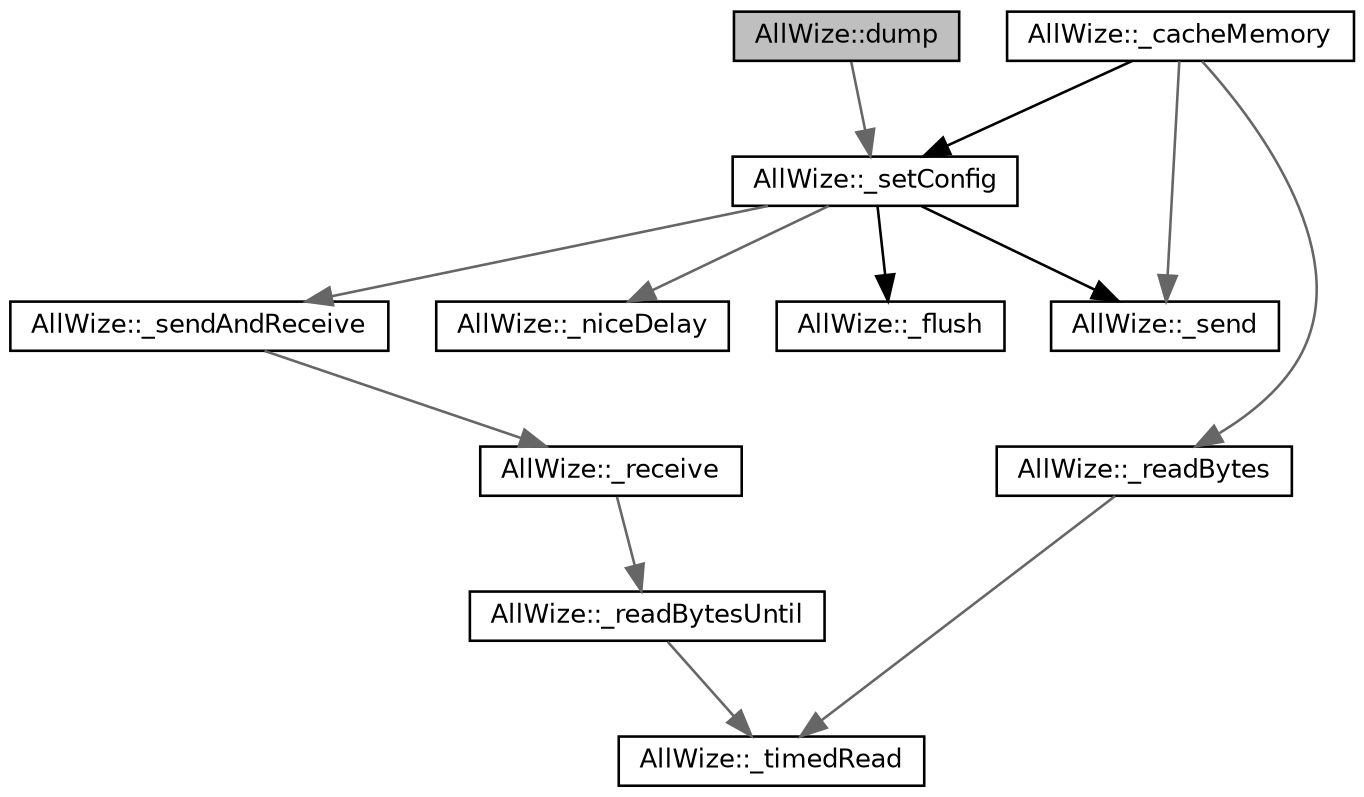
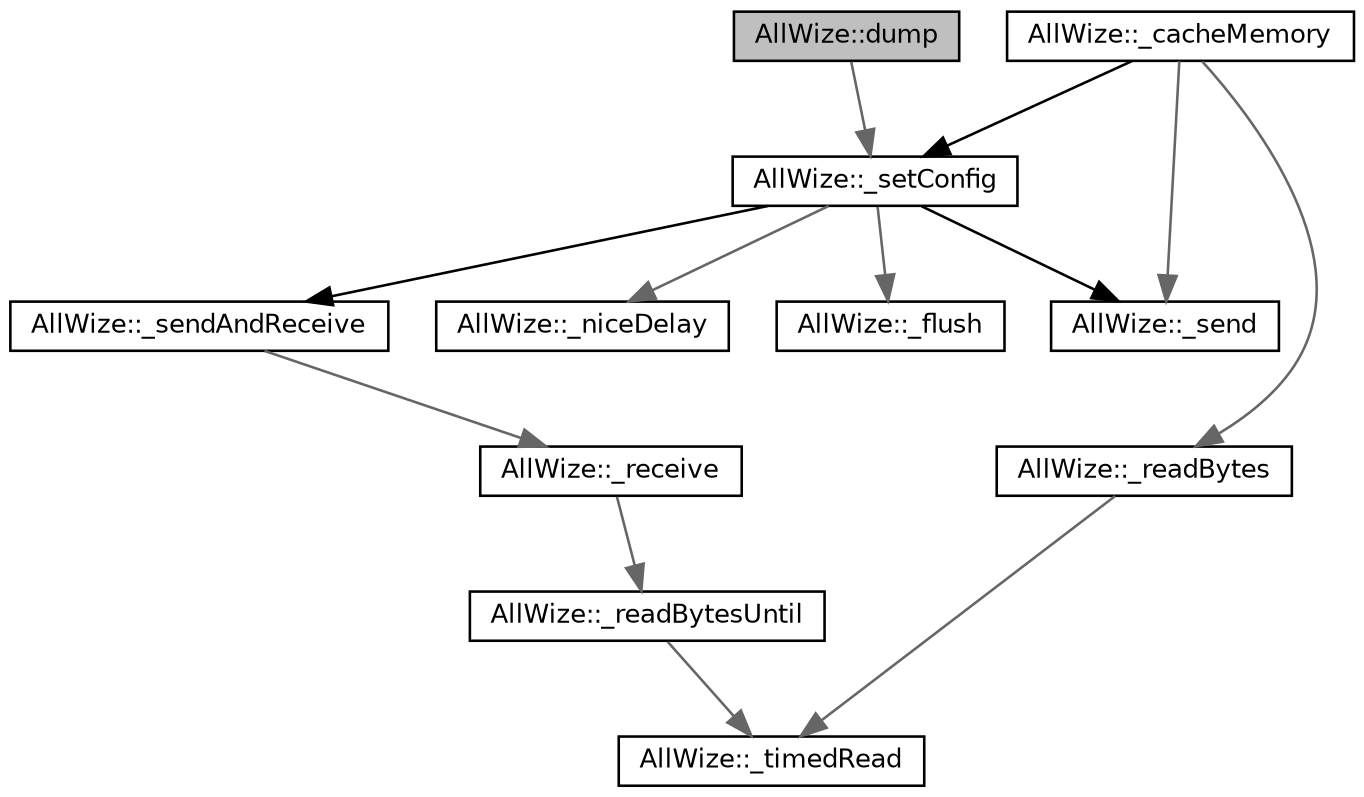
edge "AllWize::_setConfig" -> "AllWize::_flush": color black -> gray40
edge "AllWize::_setConfig" -> "AllWize::_sendAndReceive": color gray40 -> black
